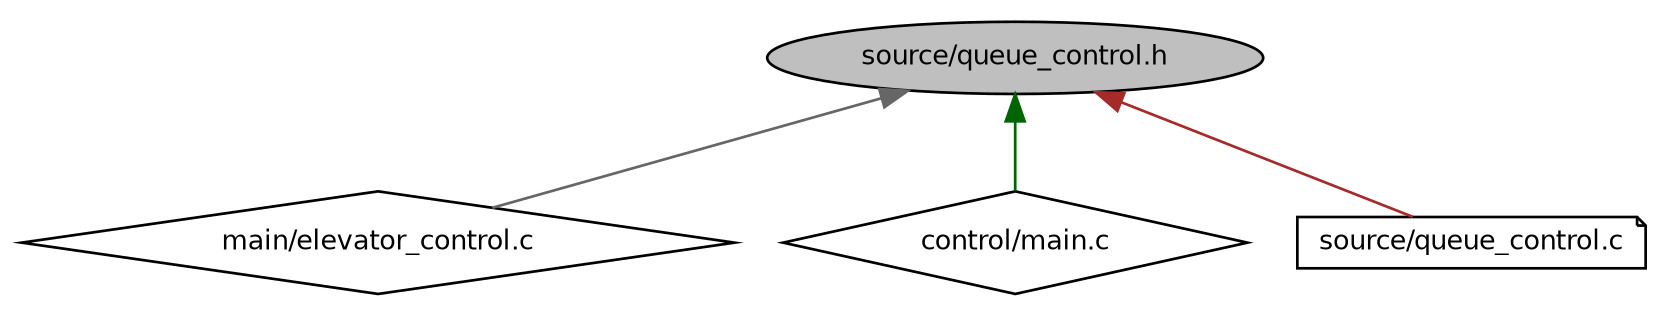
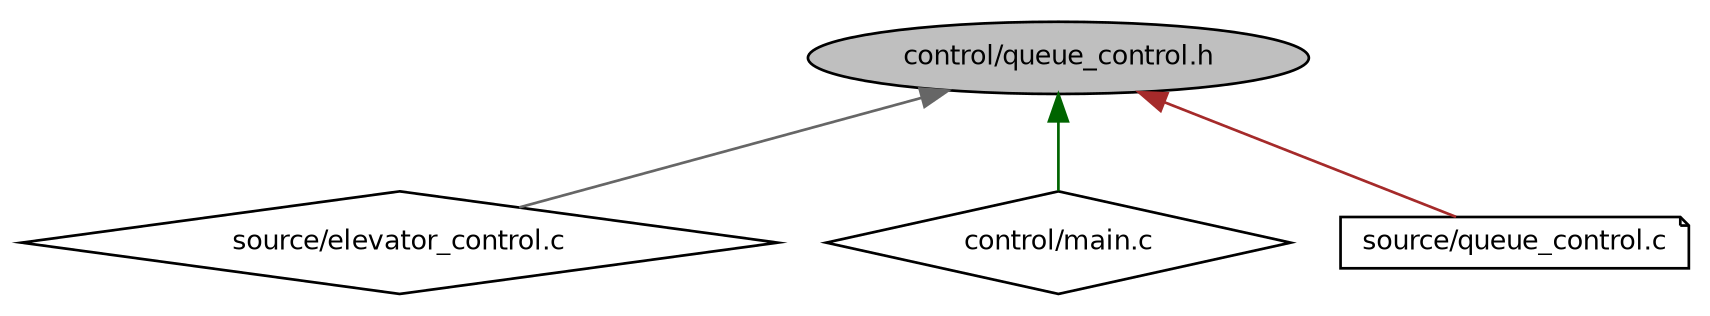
node "source/queue_control.h": label "source/queue_control.h" -> "control/queue_control.h"
node "main/elevator_control.c": label "main/elevator_control.c" -> "source/elevator_control.c"
